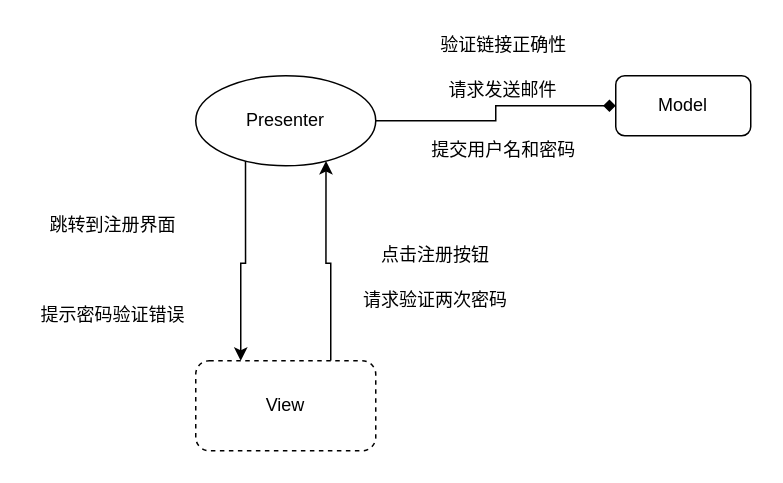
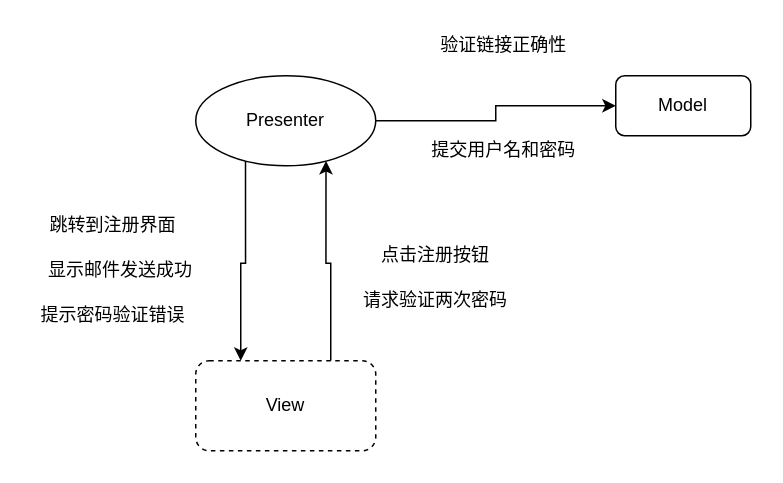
node "请求发送邮件": removed
edge "Presenter" -> "Model": arrowhead diamond -> classic
node "显示邮件发送成功": added
